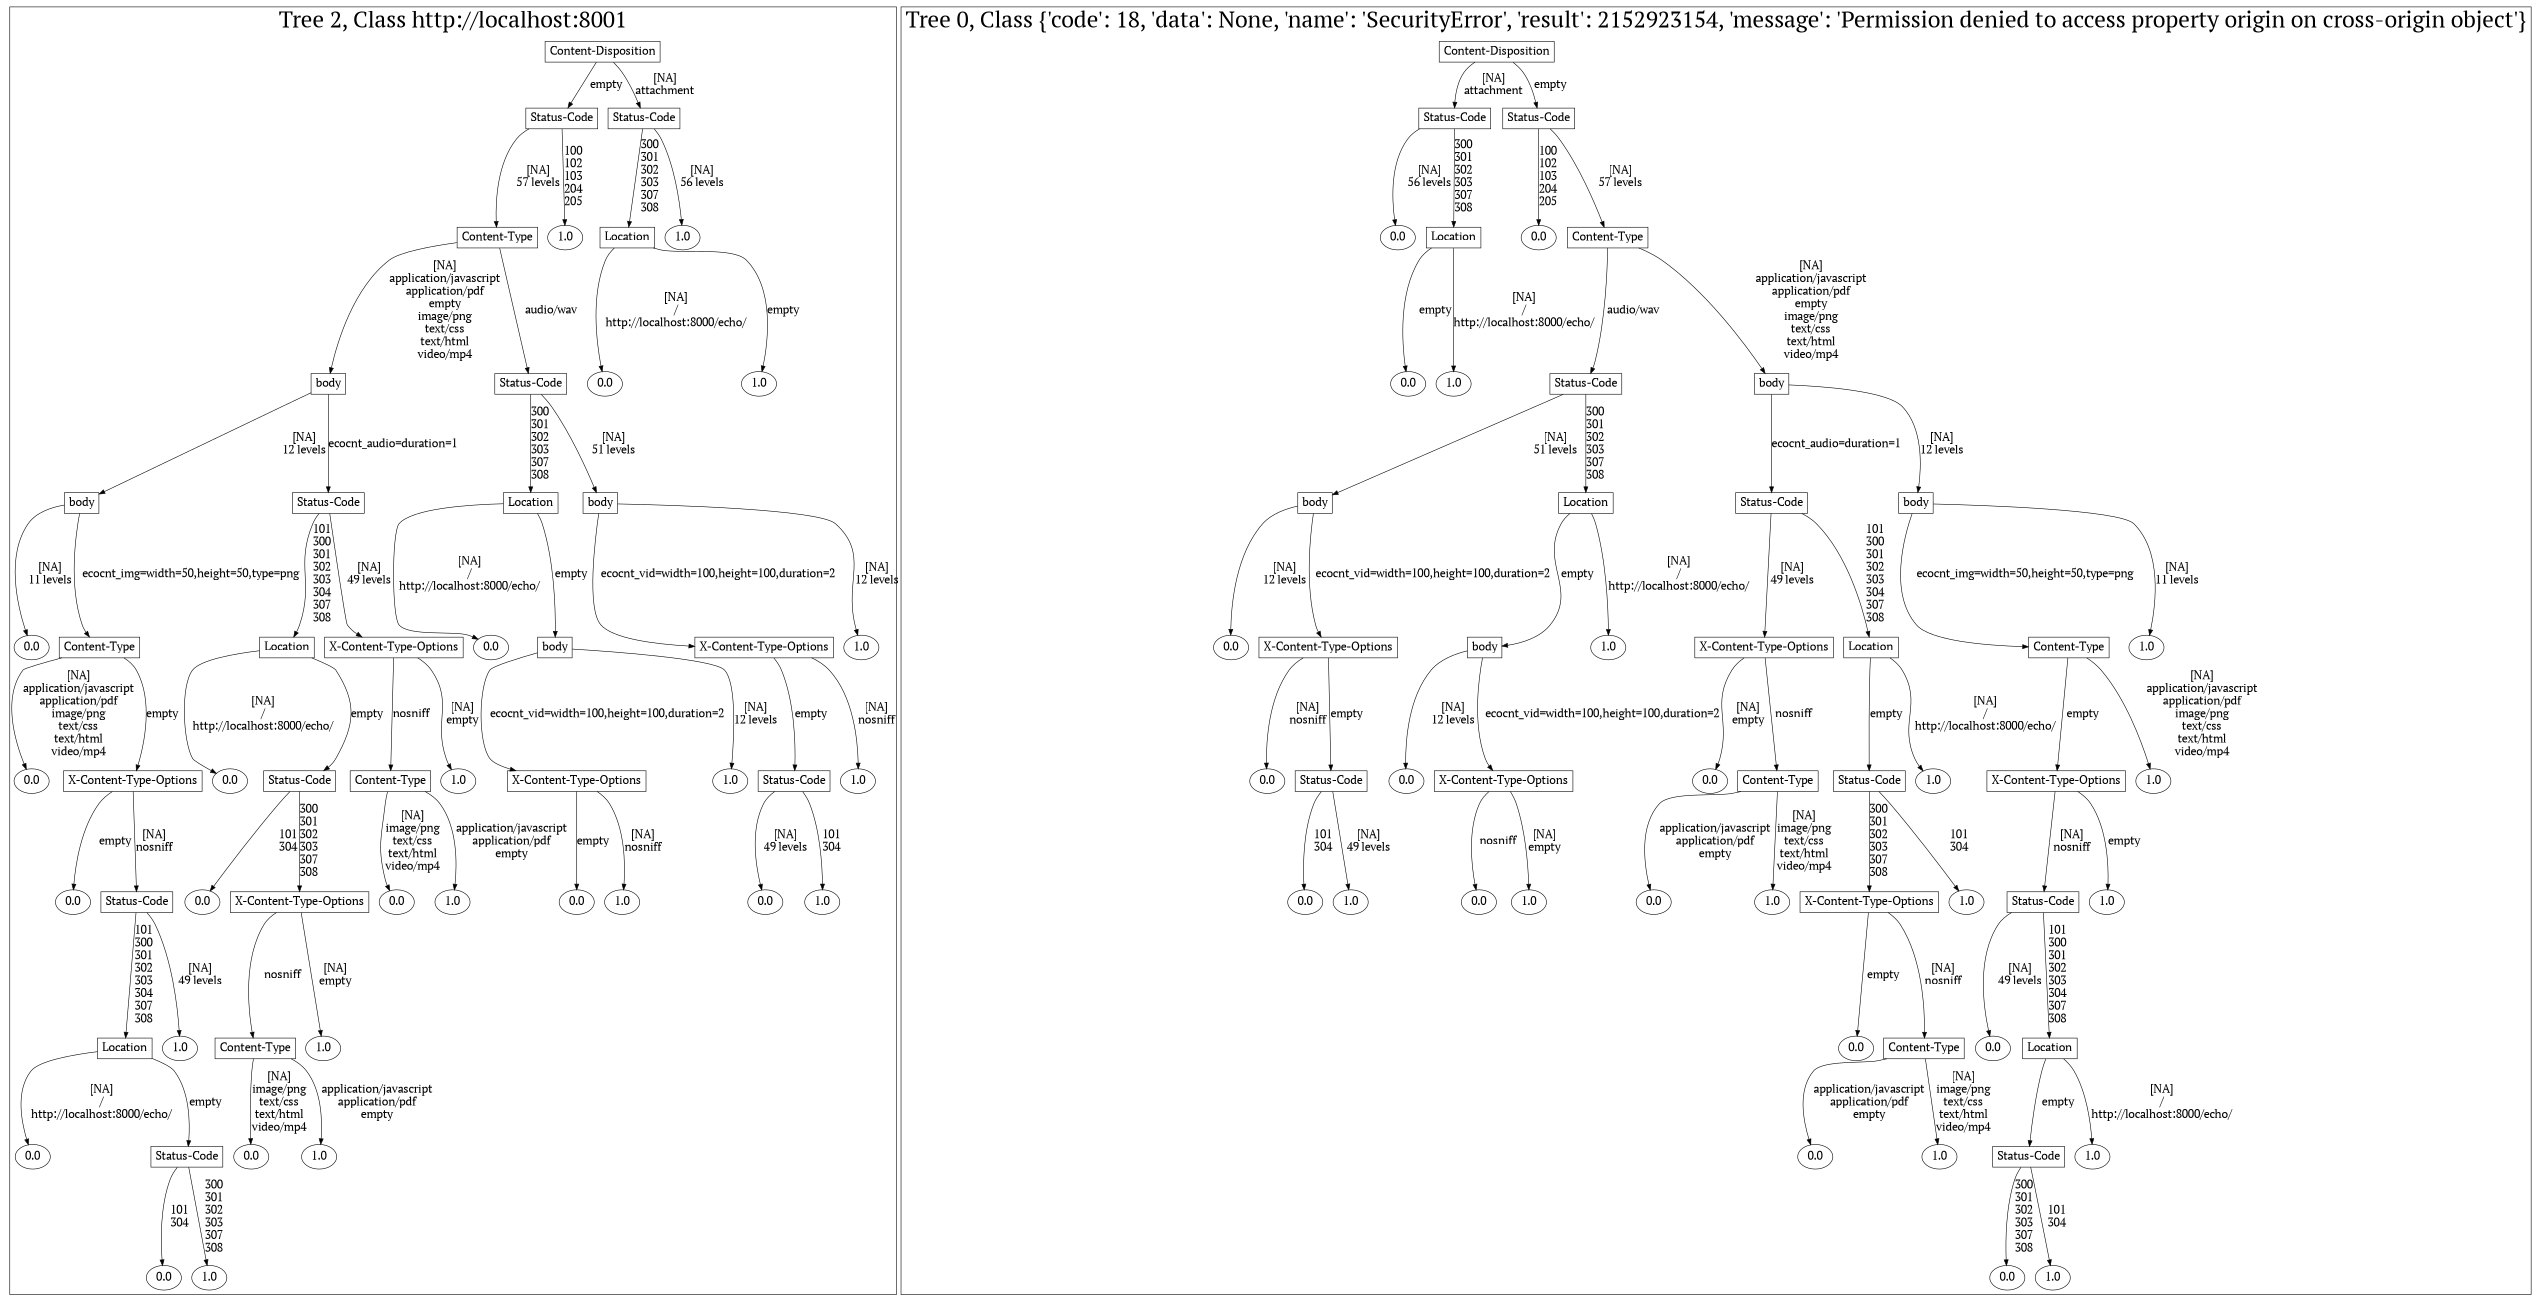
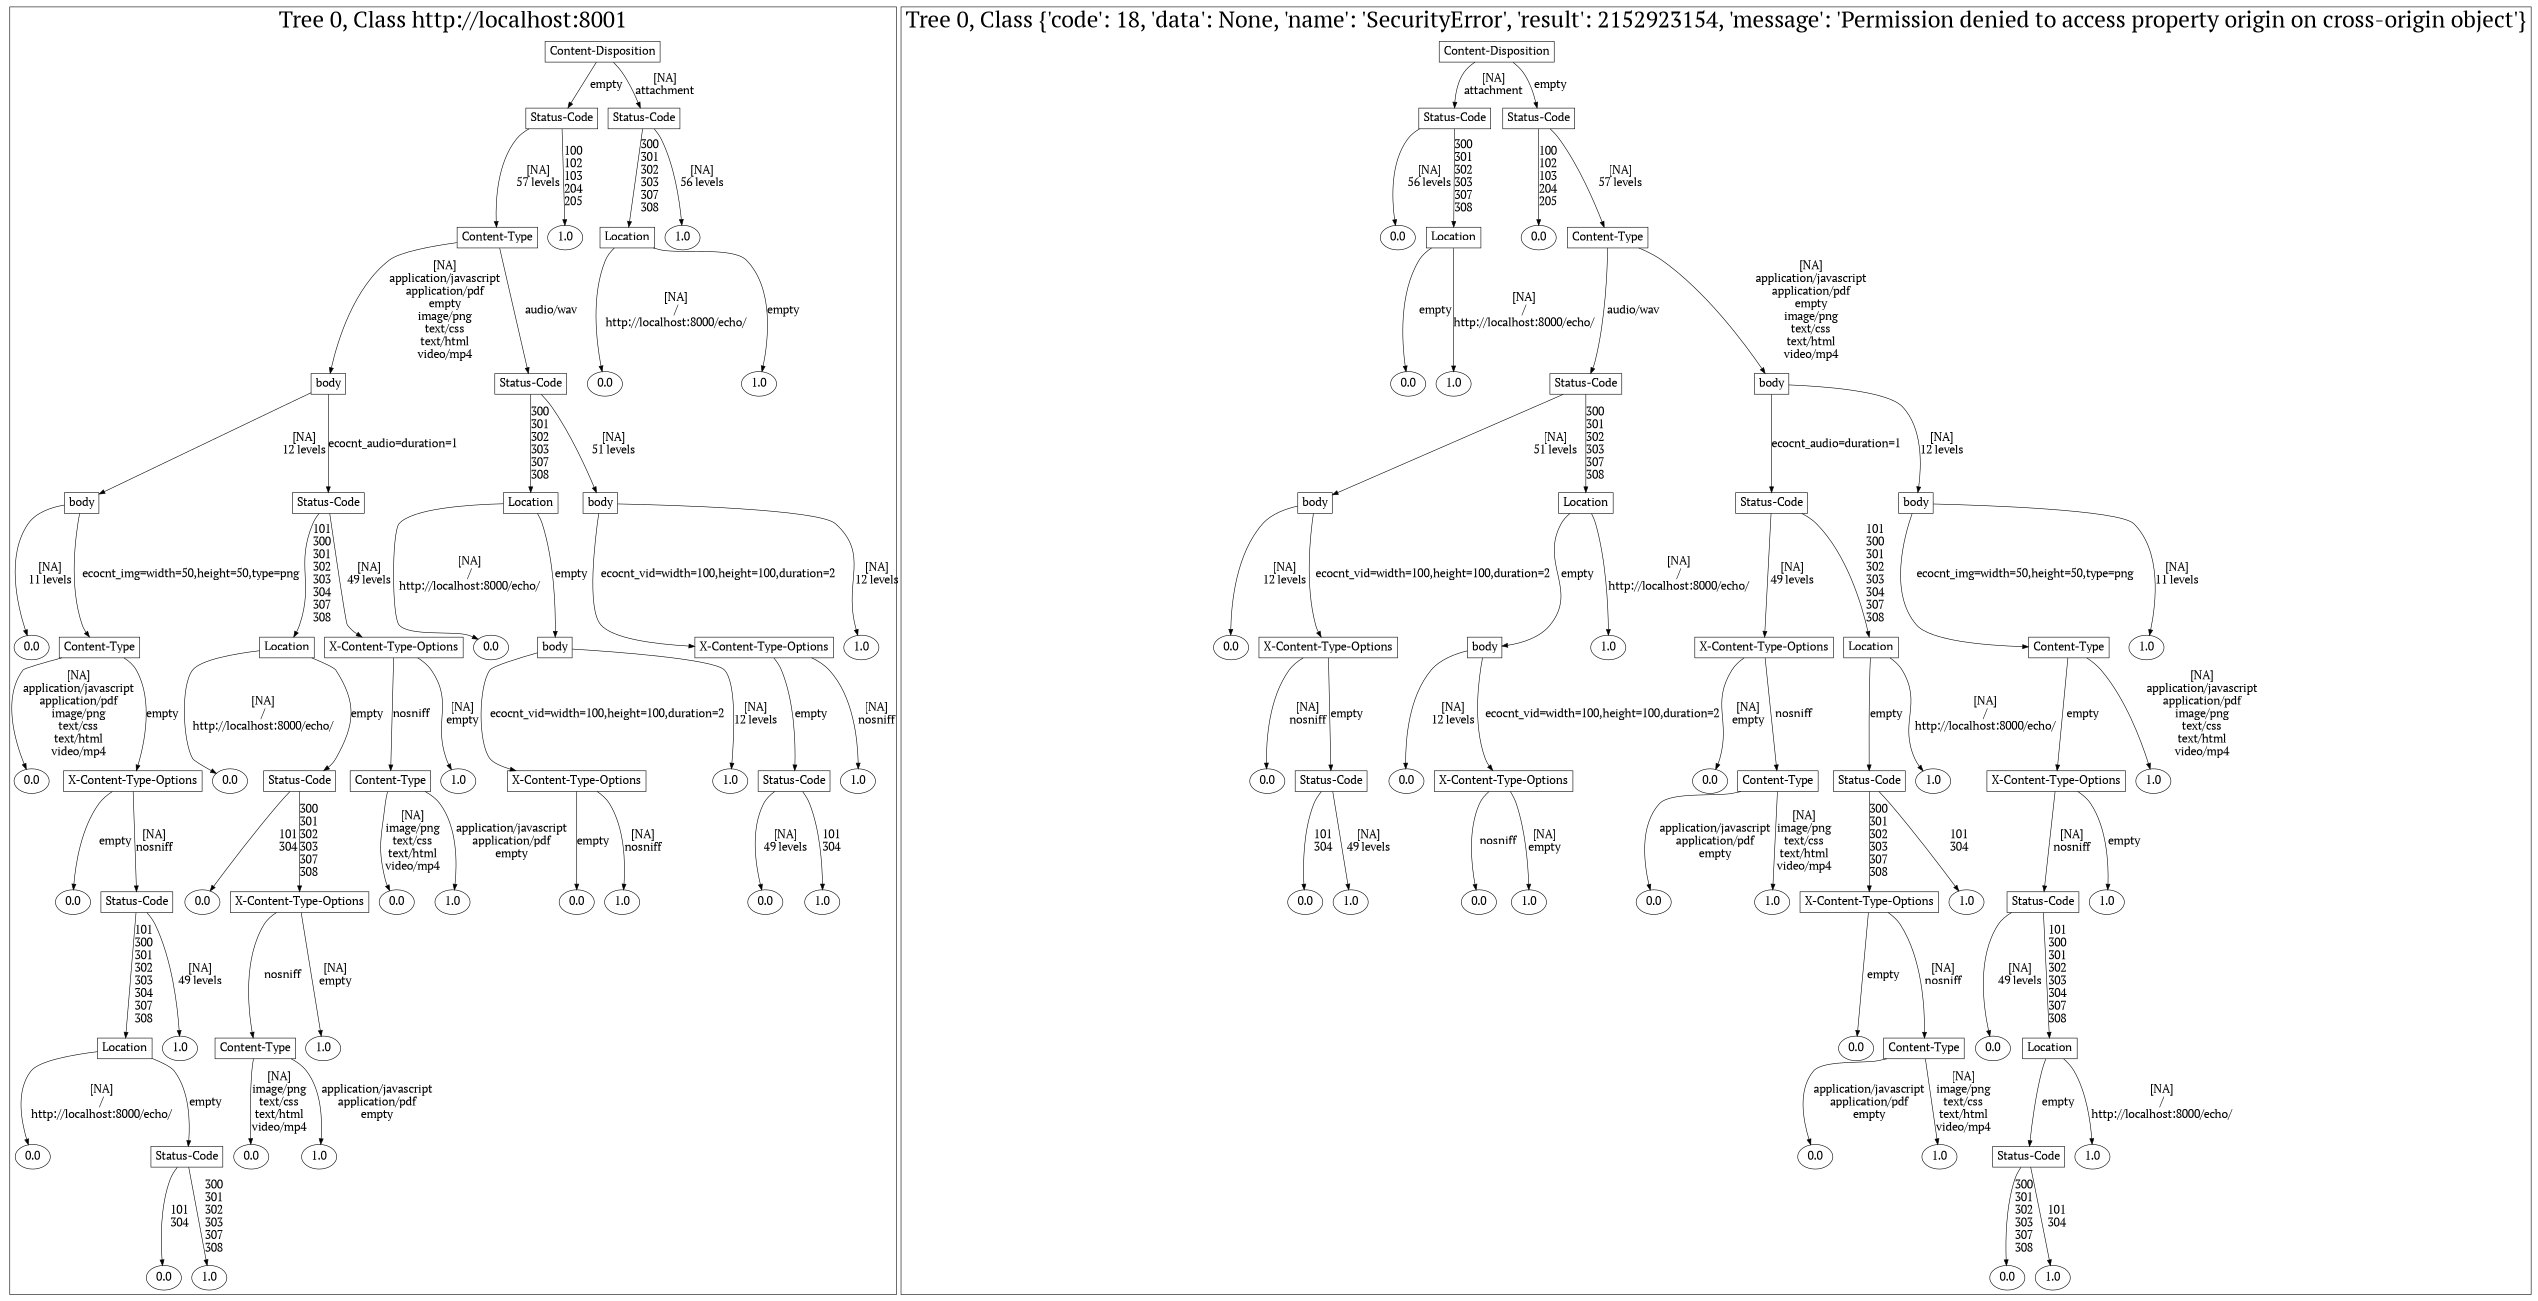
cluster "Tree 2, Class http://localhost:8001": label "Tree 2, Class http://localhost:8001" -> "Tree 0, Class http://localhost:8001"
